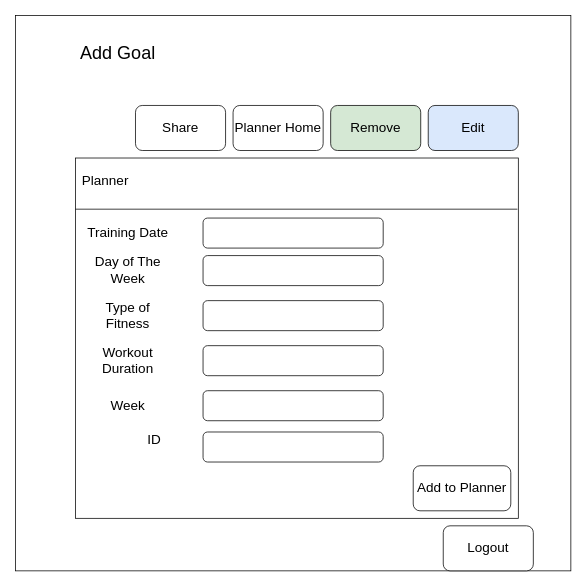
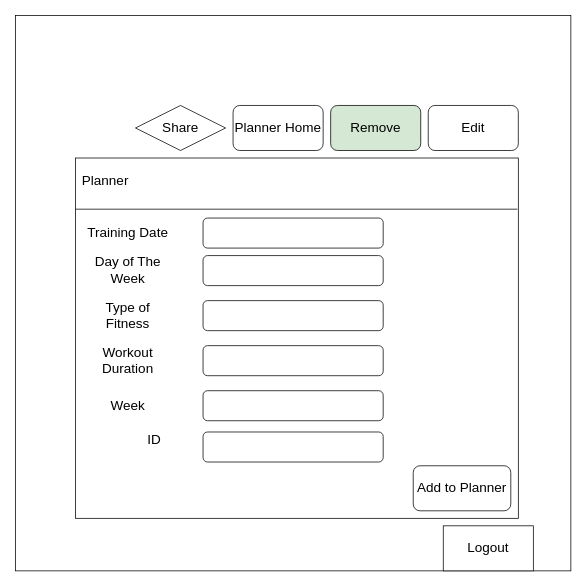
node "Add Goal": removed
node "Share": shape rounded rectangle -> diamond
node "Edit": fillcolor #dae8fc -> #ffffff
node "Logout": shape rounded rectangle -> rectangle
